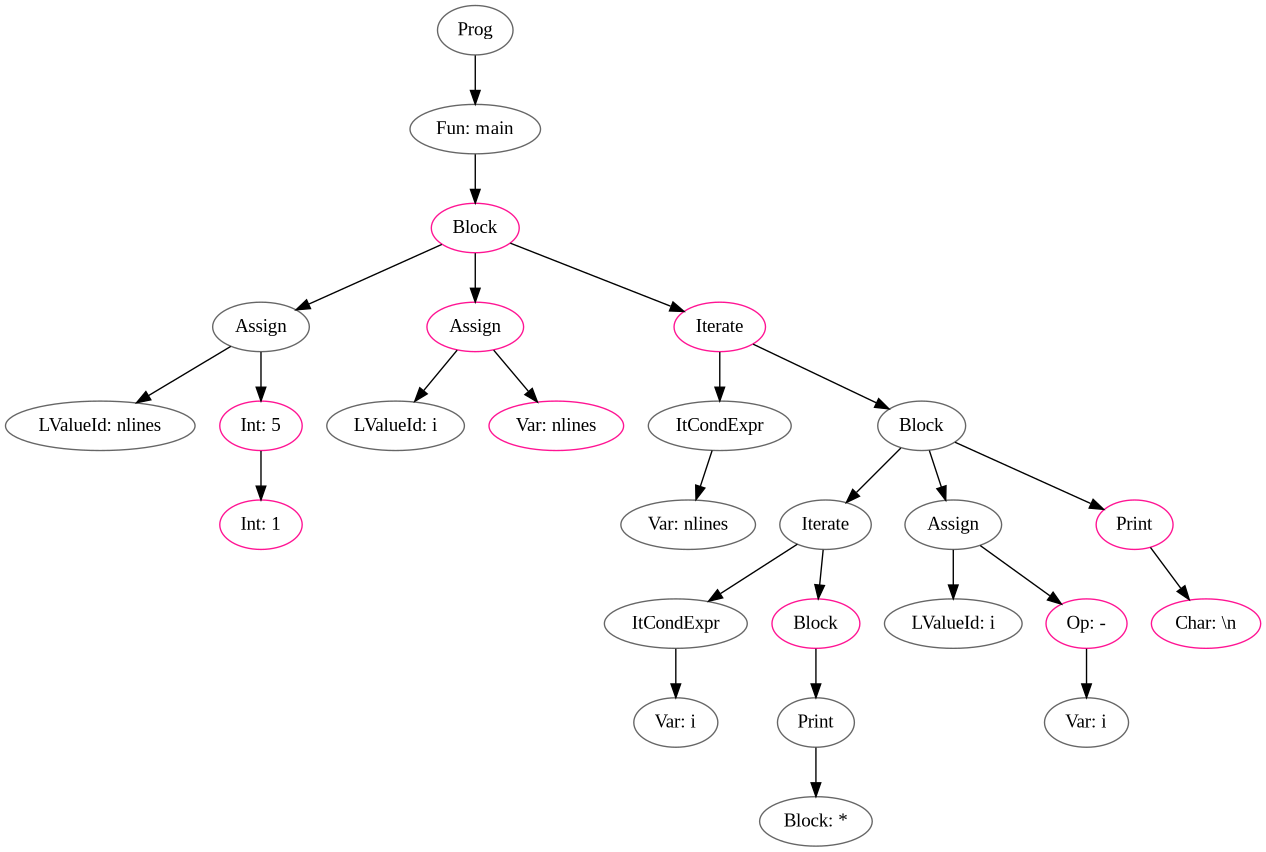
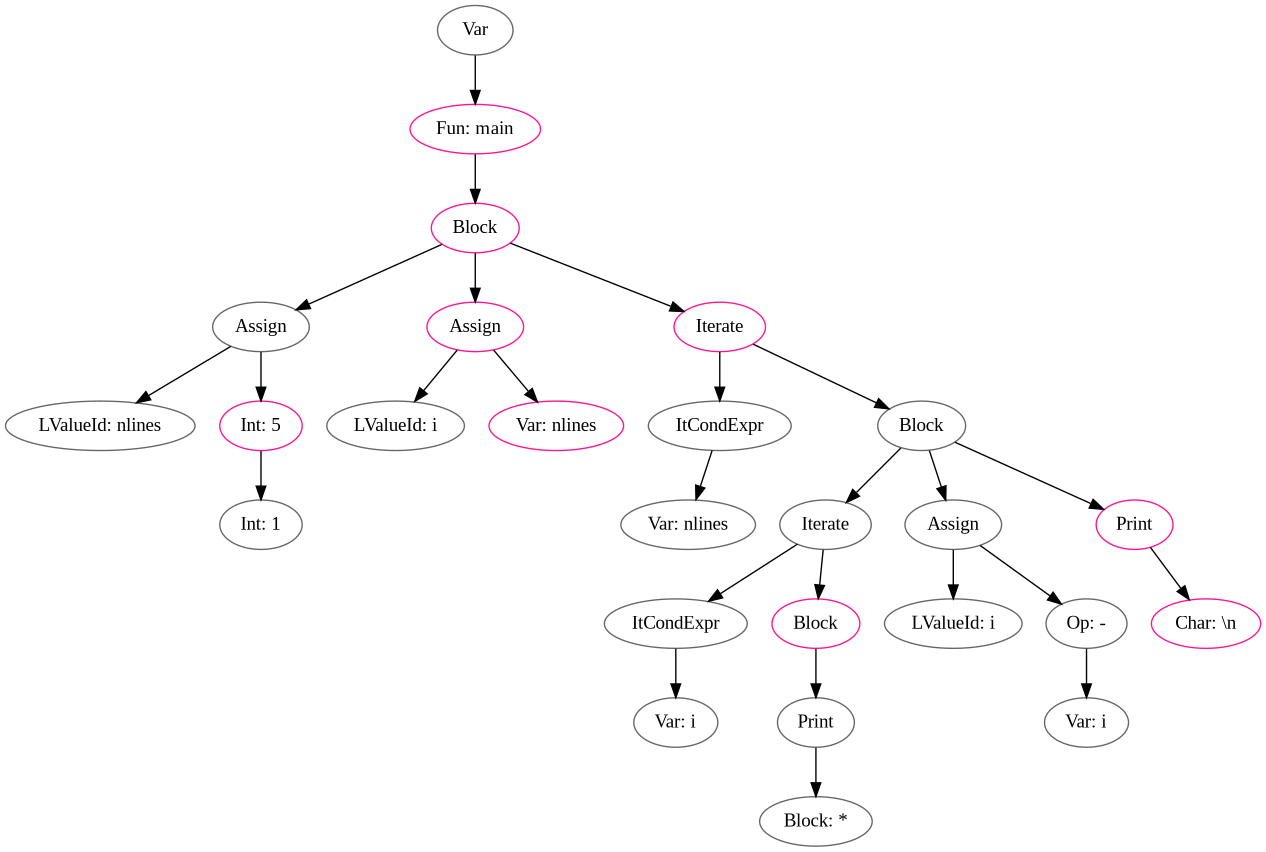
node "Prog": label "Prog" -> "Var"
node "Fun: main": color gray40 -> deeppink
node "Int: 1": color deeppink -> gray40
node "Op: -": color deeppink -> gray40
